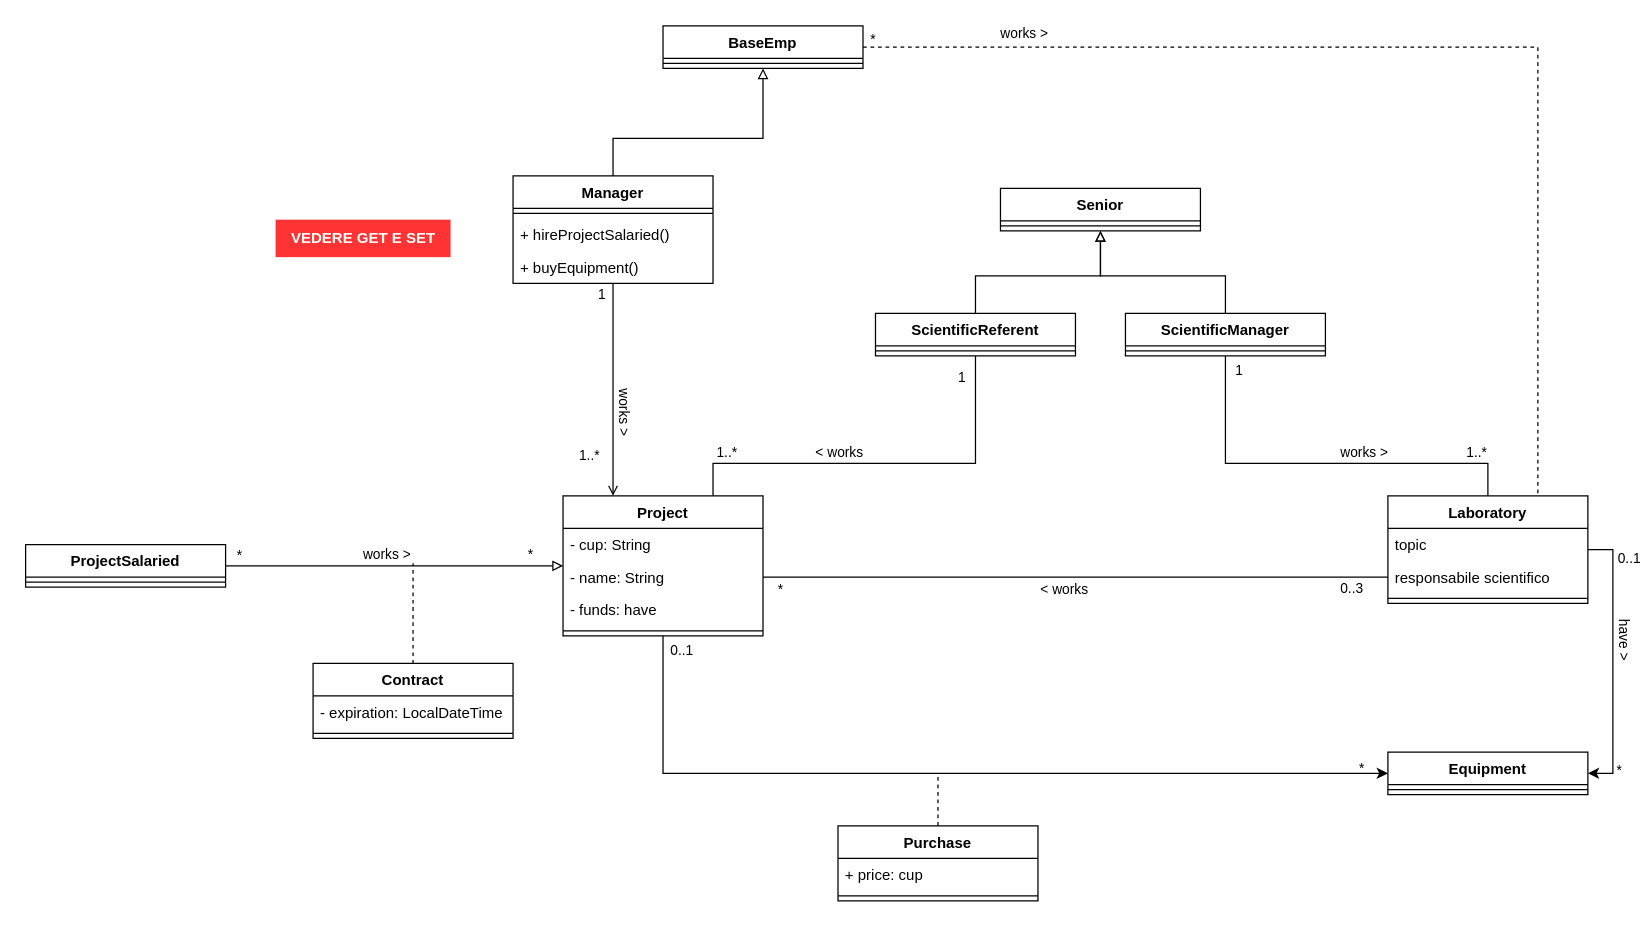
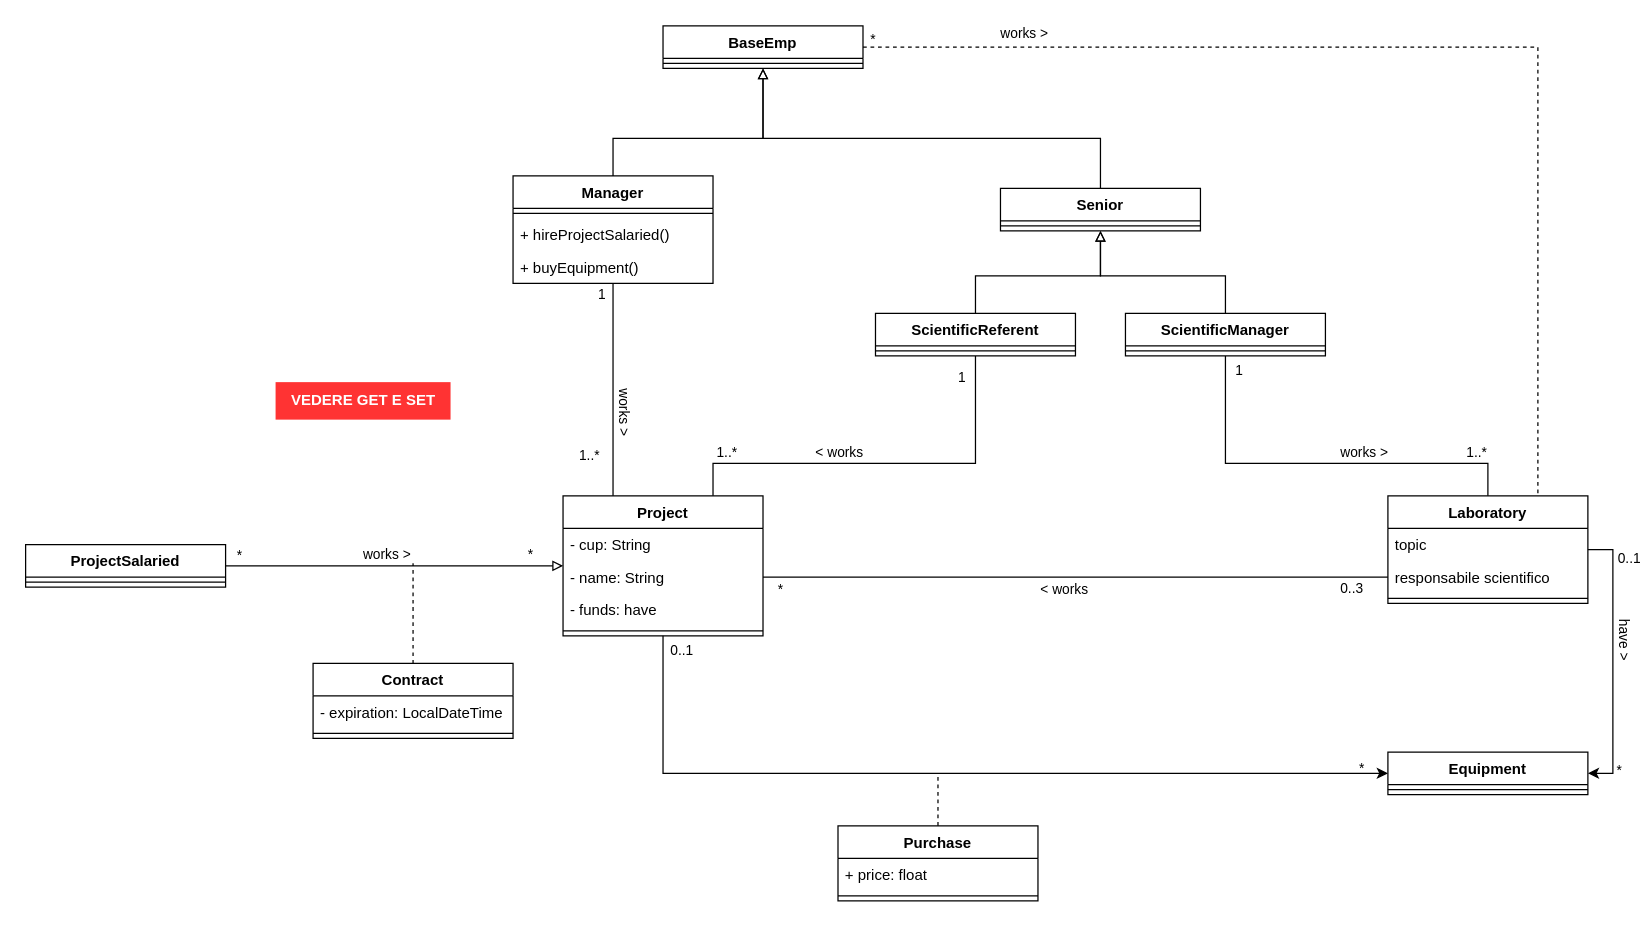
edge "Senior" -> "BaseEmp": added
node "VEDERE GET E SET": moved (363, 238) -> (363, 401)
edge "Manager" -> "Project": arrowhead open -> none
node "+ price: cup": label "+ price: cup" -> "+ price: float"
